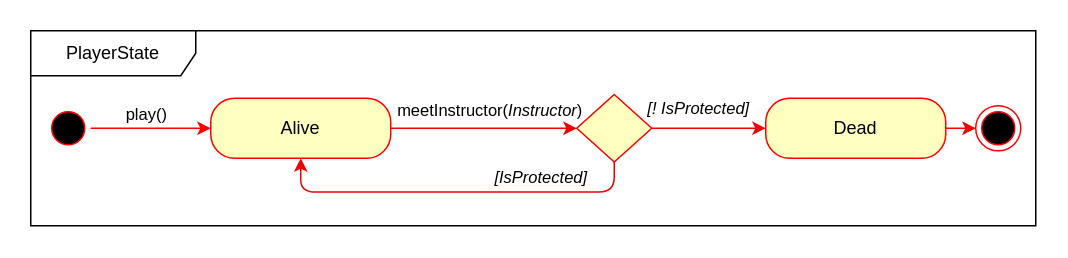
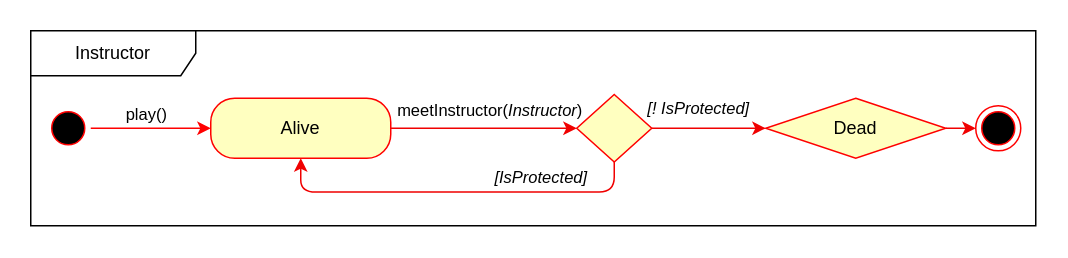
node "PlayerState": label "PlayerState" -> "Instructor"
node "Dead": shape rounded rectangle -> diamond
